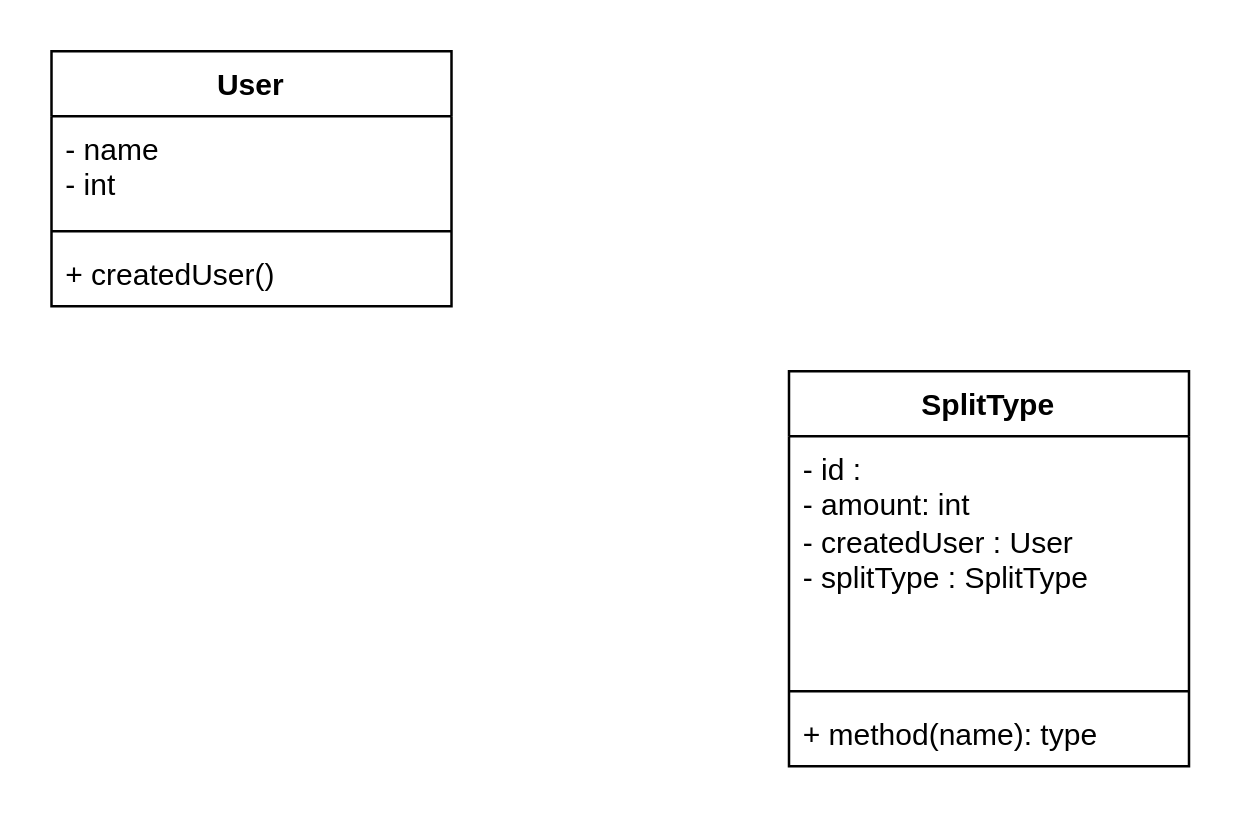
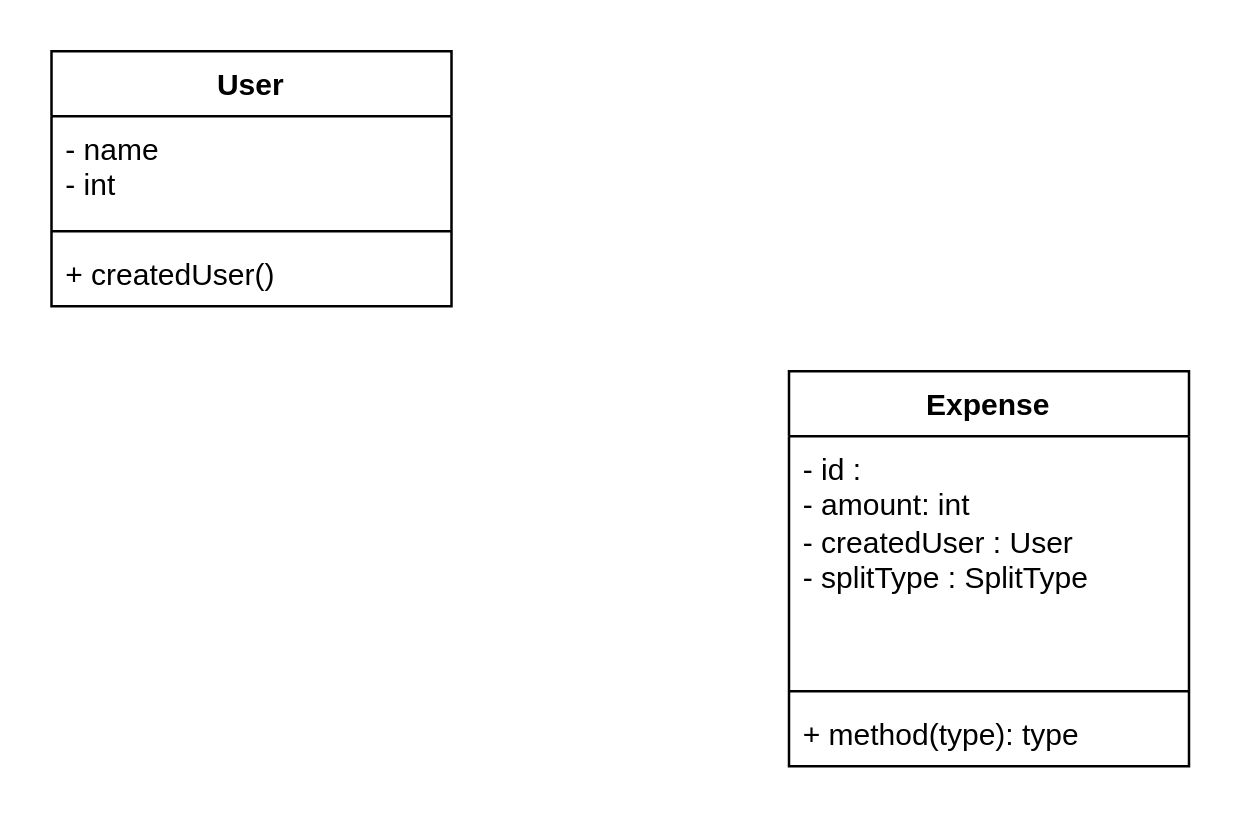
node "SplitType": label "SplitType" -> "Expense"
node "+ method(name): type": label "+ method(name): type" -> "+ method(type): type"
